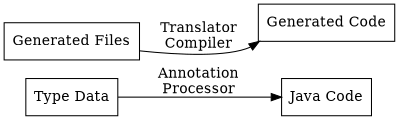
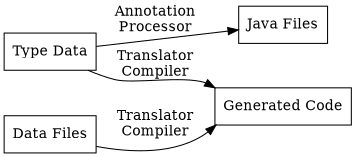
node "Generated Files": label "Generated Files" -> "Data Files"
edge "Type Data" -> "Generated Code": added, label "Translator Compiler"
node "Java Code": label "Java Code" -> "Java Files"
